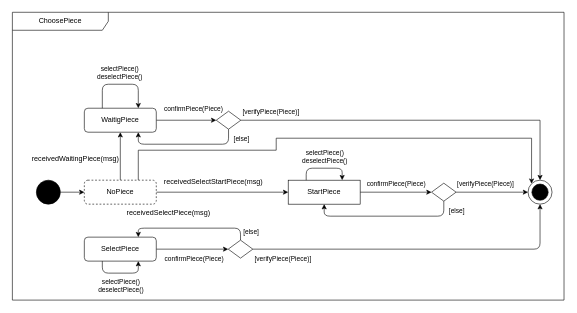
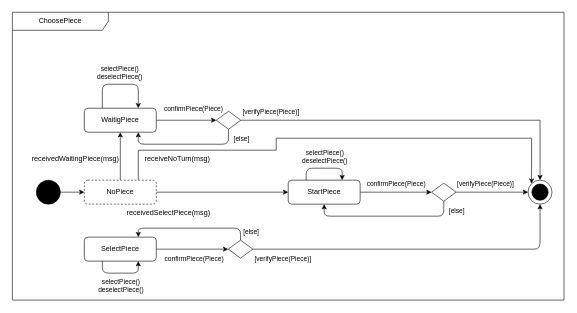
node "receiveNoTurn(msg)": added
node "receivedSelectStartPiece(msg)": removed
node "StartPiece": shape rectangle -> rounded rectangle
